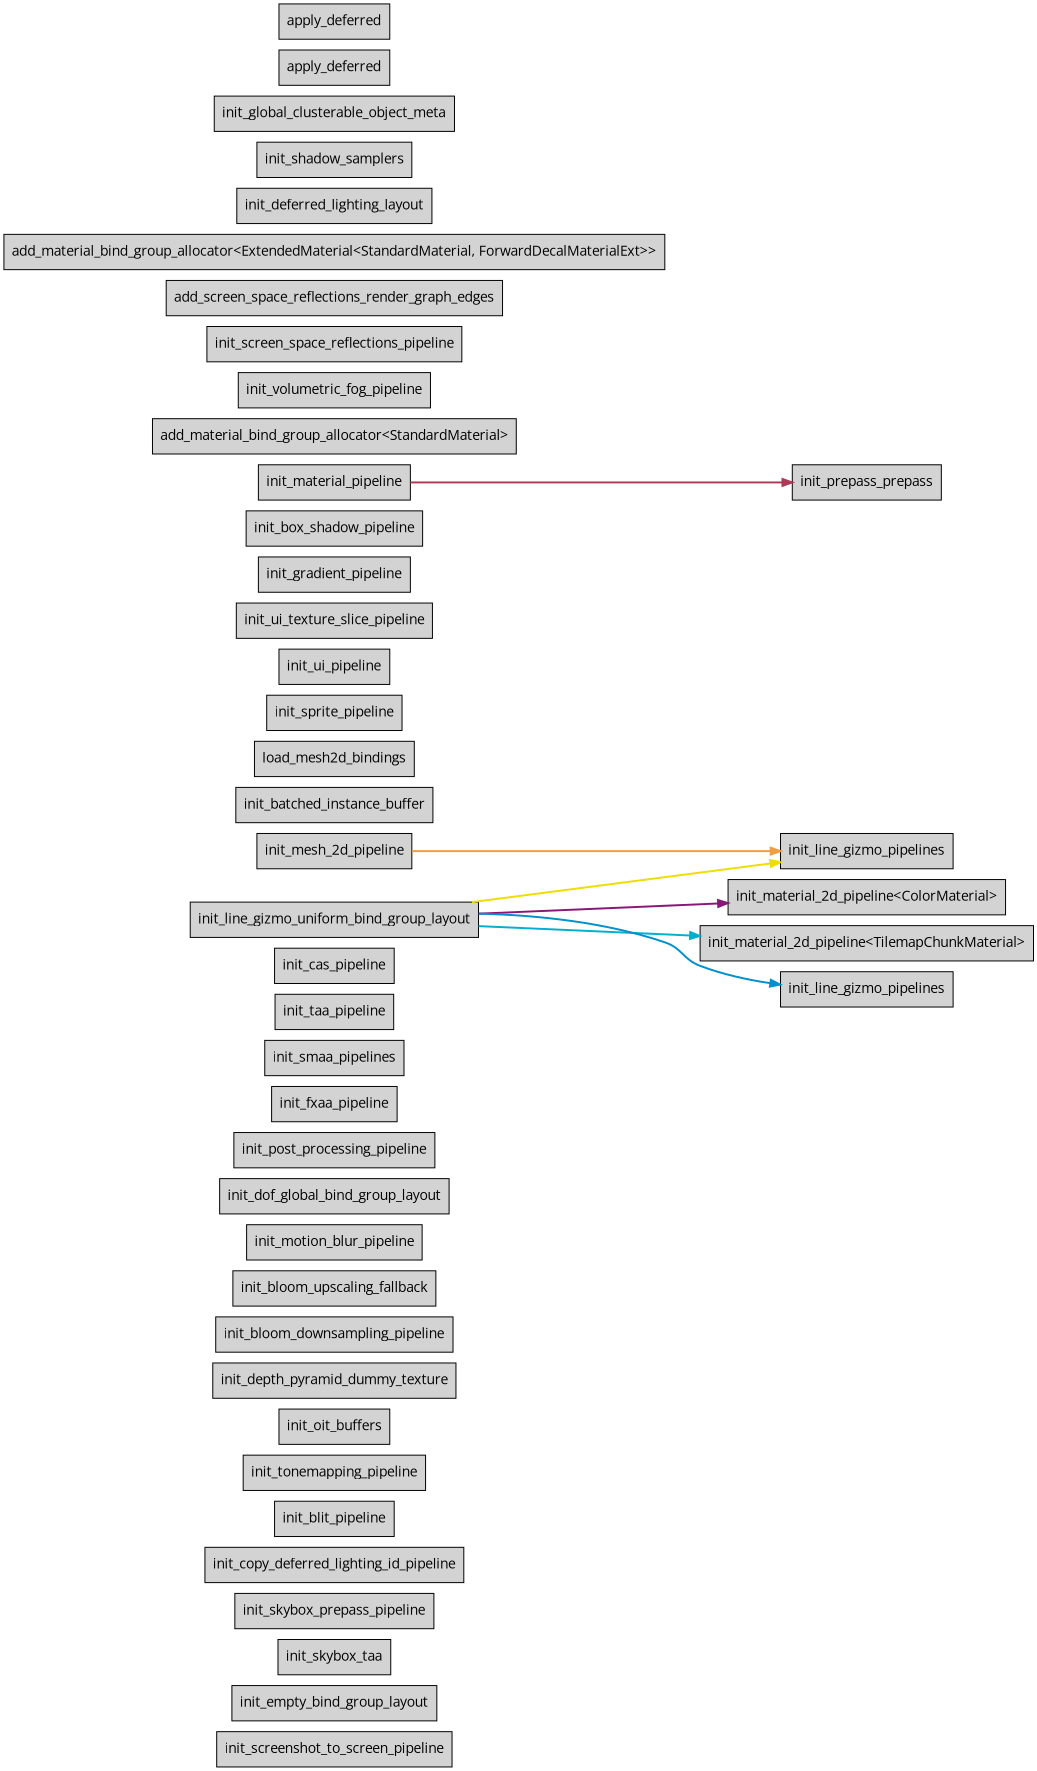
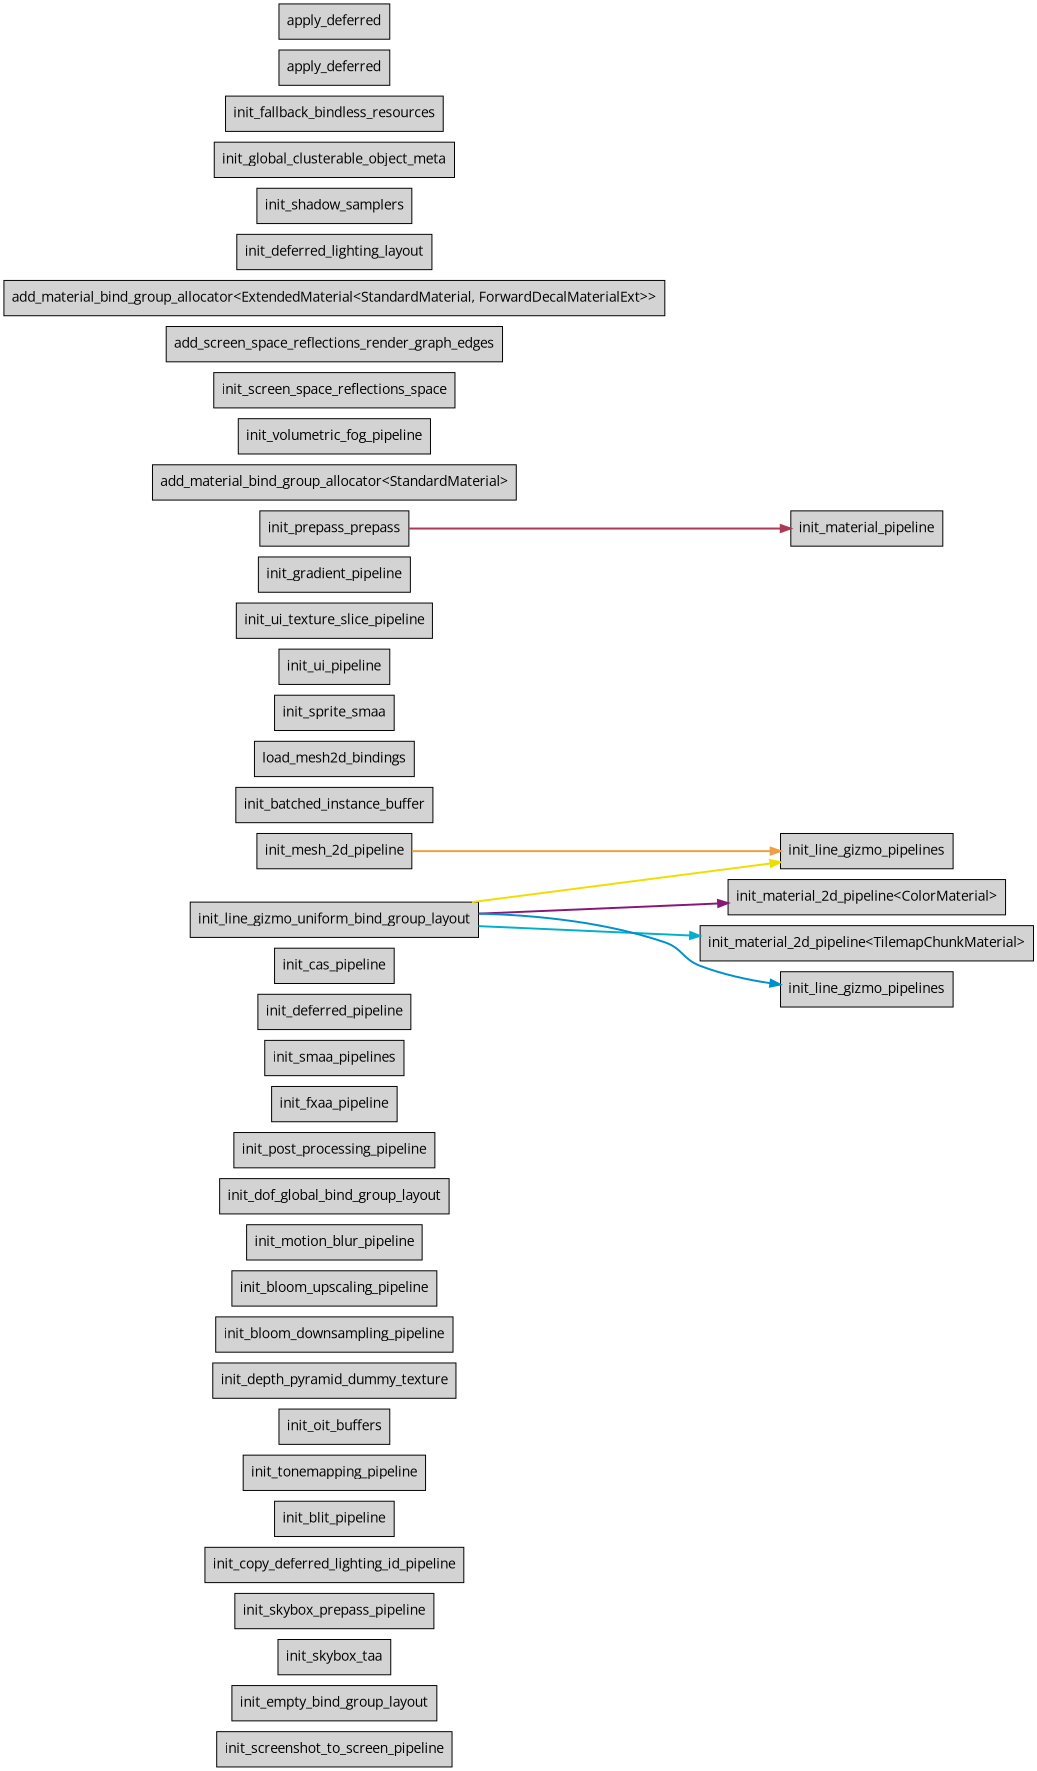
node "init_fallback_bindless_resources": added
node "init_screen_space_reflections_pipeline": label "init_screen_space_reflections_pipeline" -> "init_screen_space_reflections_space"
edge "init_material_pipeline" -> "init_prepass_prepass": reversed
node "init_box_shadow_pipeline": removed
node "init_sprite_pipeline": label "init_sprite_pipeline" -> "init_sprite_smaa"
node "init_taa_pipeline": label "init_taa_pipeline" -> "init_deferred_pipeline"
node "init_bloom_upscaling_fallback": label "init_bloom_upscaling_fallback" -> "init_bloom_upscaling_pipeline"
